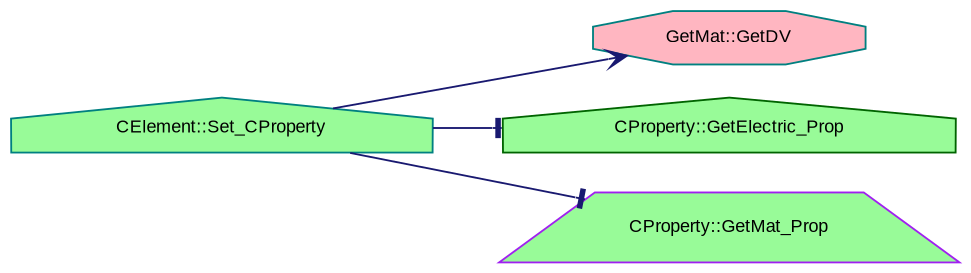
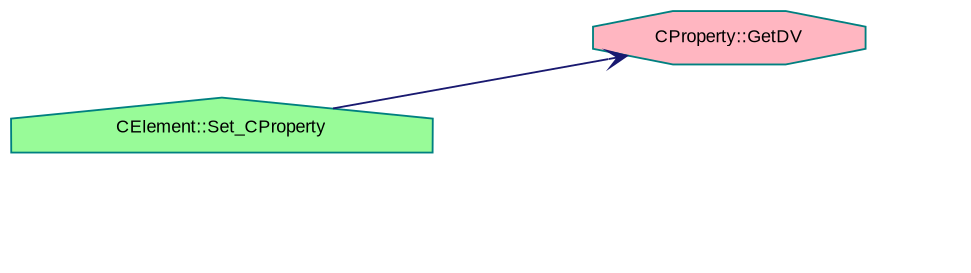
node "GetMat::GetDV": label "GetMat::GetDV" -> "CProperty::GetDV"
node "CProperty::GetElectric_Prop": removed
node "CProperty::GetMat_Prop": removed
